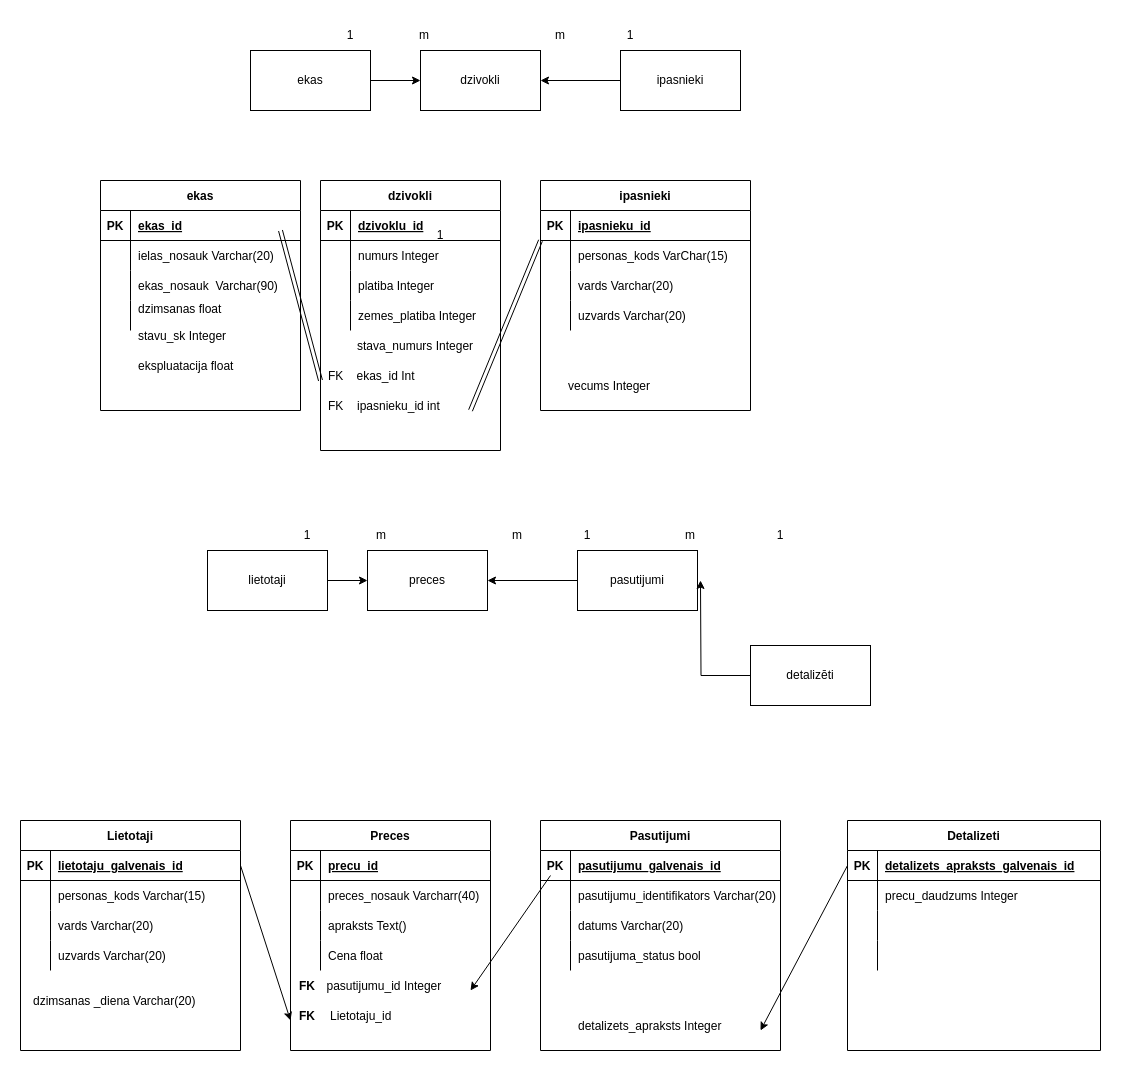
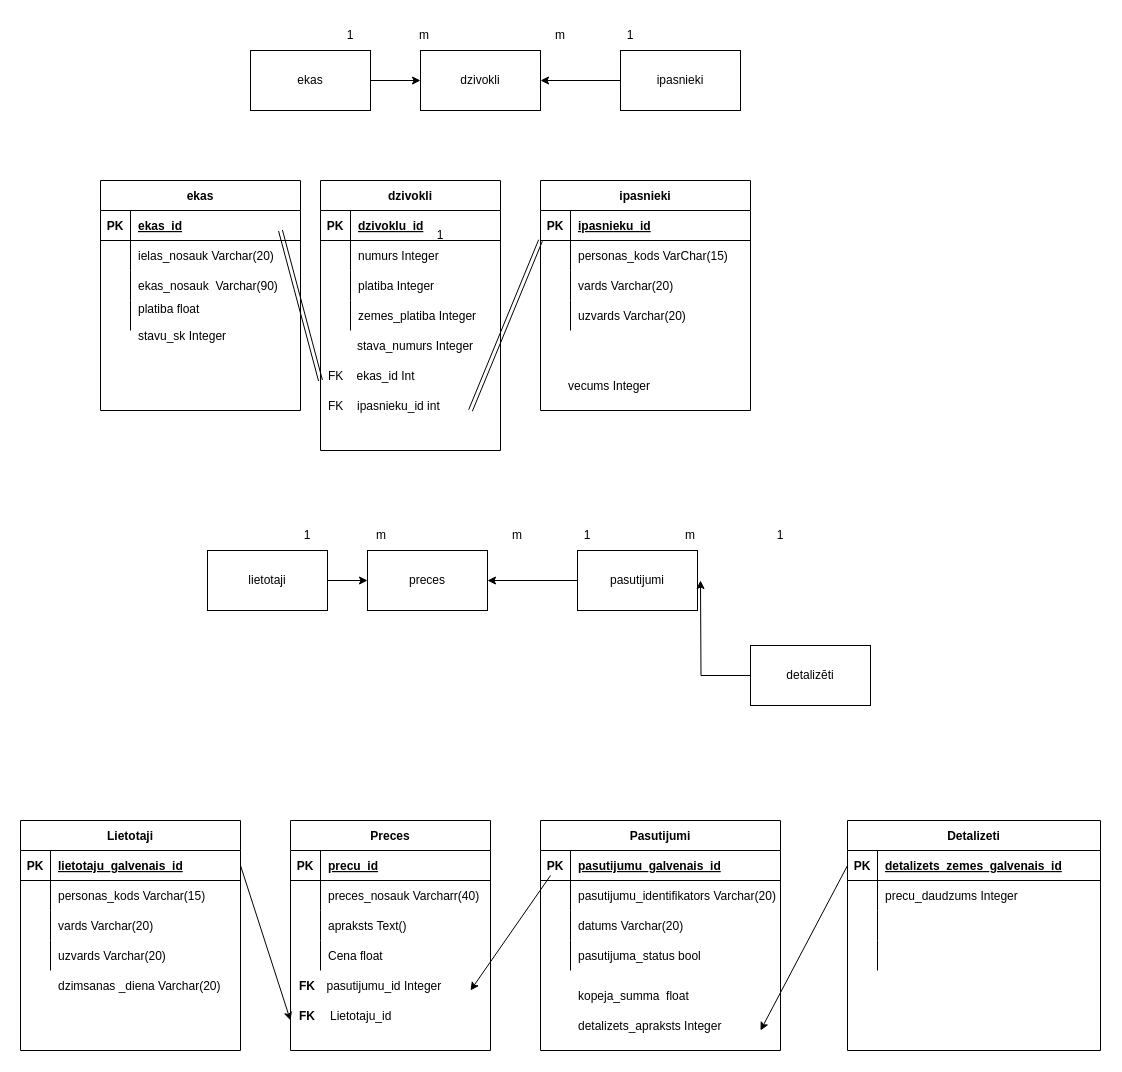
node "dzimsanas float": label "dzimsanas float" -> "platiba float"
node "ekspluatacija float": removed
node "detalizets_apraksts_galvenais_id": label "detalizets_apraksts_galvenais_id" -> "detalizets_zemes_galvenais_id"
node "kopeja_summa float": added
node "dzimsanas _diena Varchar(20)": moved (121, 1001) -> (146, 986)
